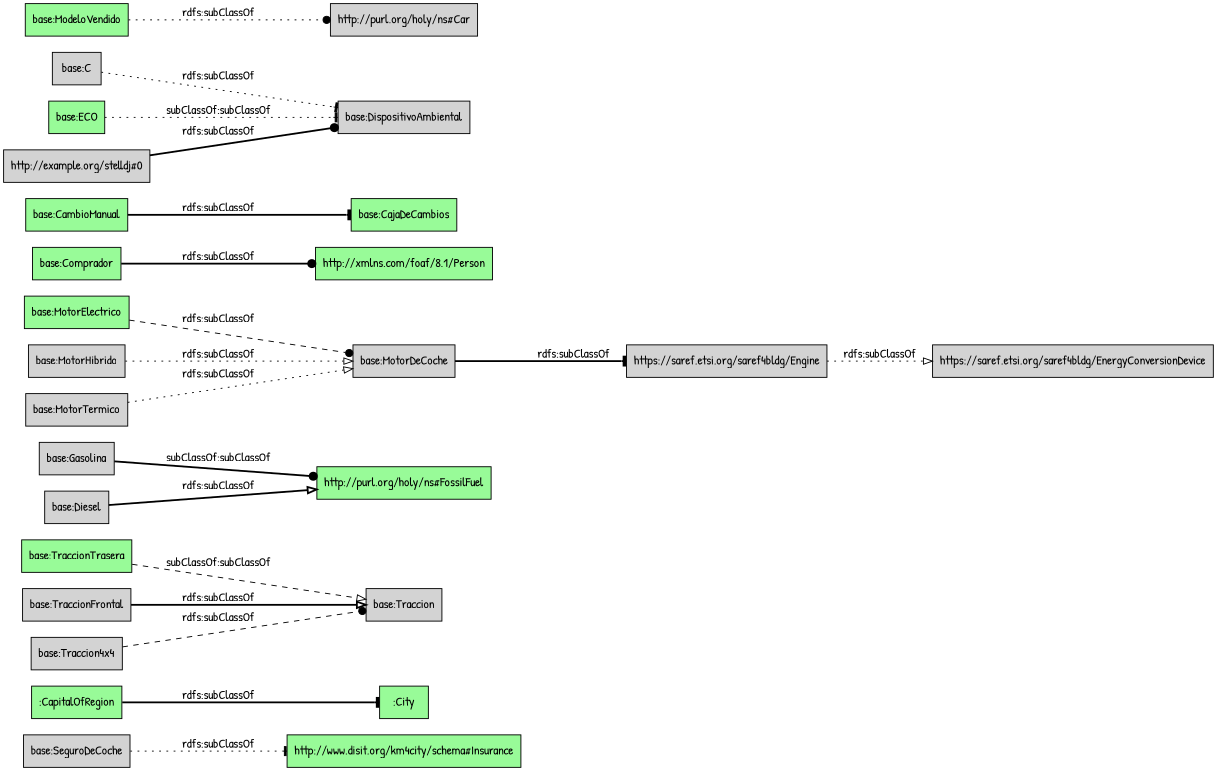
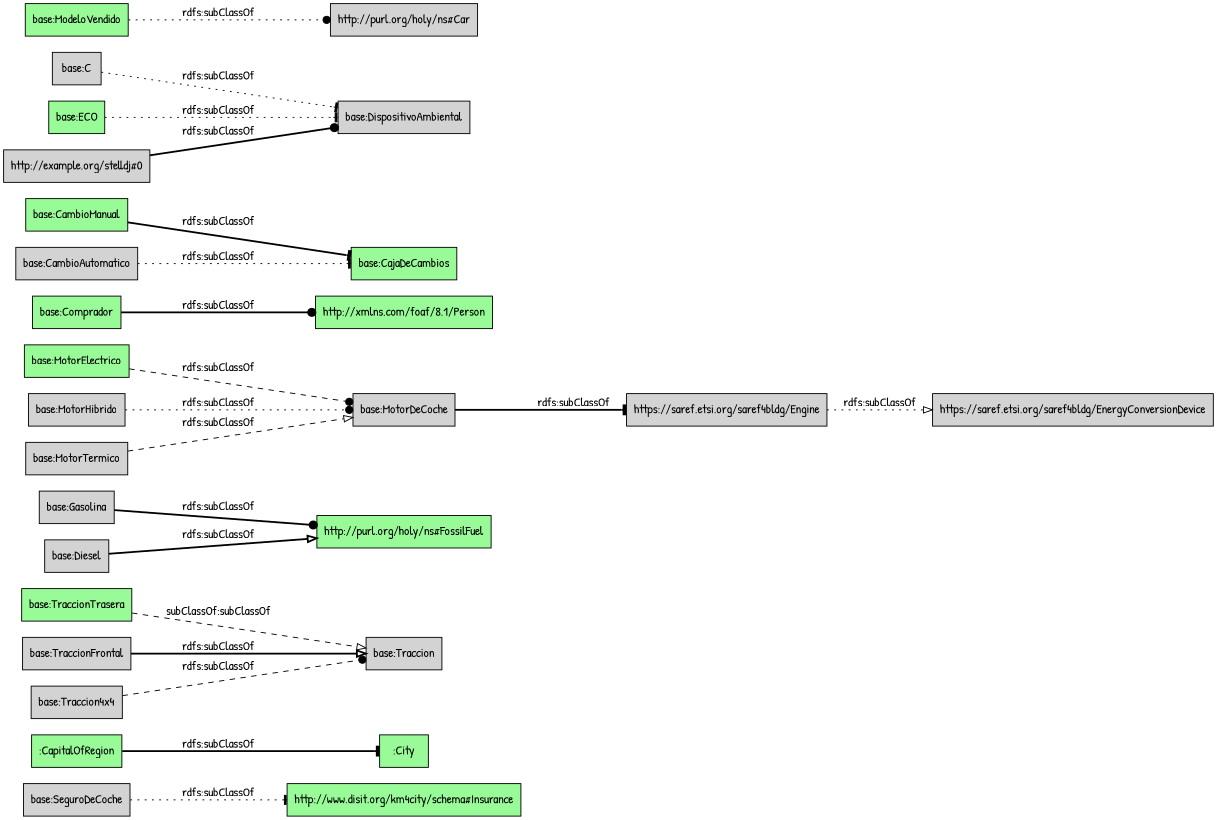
edge "base:ECO" -> "base:DispositivoAmbiental": label "subClassOf:subClassOf" -> "rdfs:subClassOf"
node "base:CambioAutomatico": added
edge "base:MotorHibrido" -> "base:MotorDeCoche": arrowhead onormal -> dot
edge "base:MotorTermico" -> "base:MotorDeCoche": style dotted -> dashed
edge "base:Gasolina" -> "http://purl.org/holy/ns#FossilFuel": label "subClassOf:subClassOf" -> "rdfs:subClassOf"
